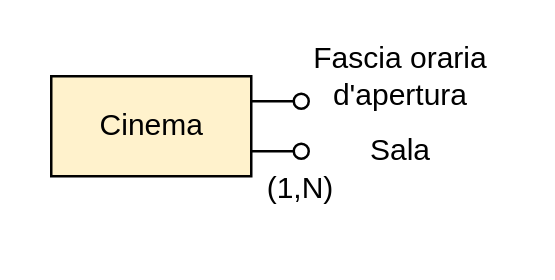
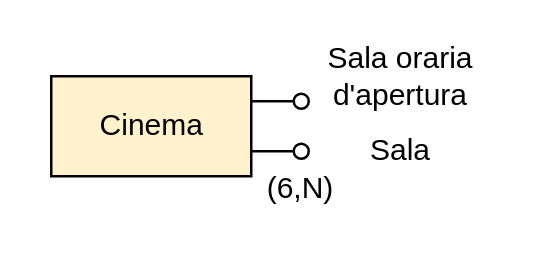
node "Fascia oraria d'apertura": label "Fascia oraria d'apertura" -> "Sala oraria d'apertura"
node "(1,N)": label "(1,N)" -> "(6,N)"
